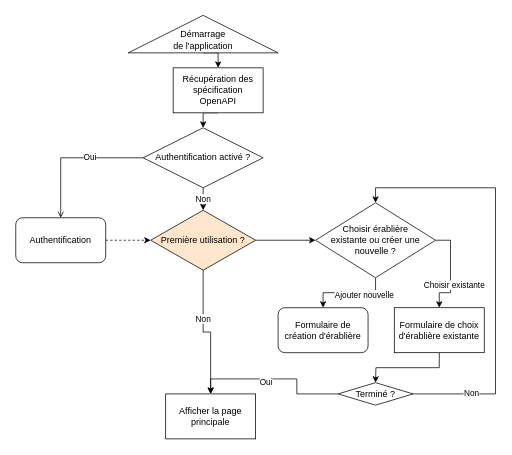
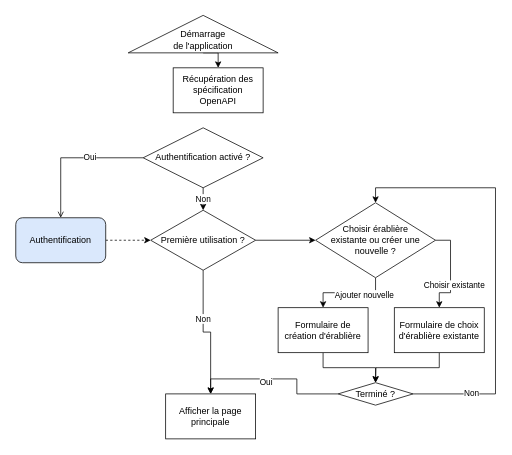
edge "Récupération des spécification OpenAPI" -> "Authentification activé ?": removed
node "Authentification": fillcolor #ffffff -> #dae8fc
node "Première utilisation ?": fillcolor #ffe6cc -> #ffffff
node "Formulaire de création d'érablière": shape rounded rectangle -> rectangle
edge "Formulaire de création d'érablière" -> "Terminé ?": added
